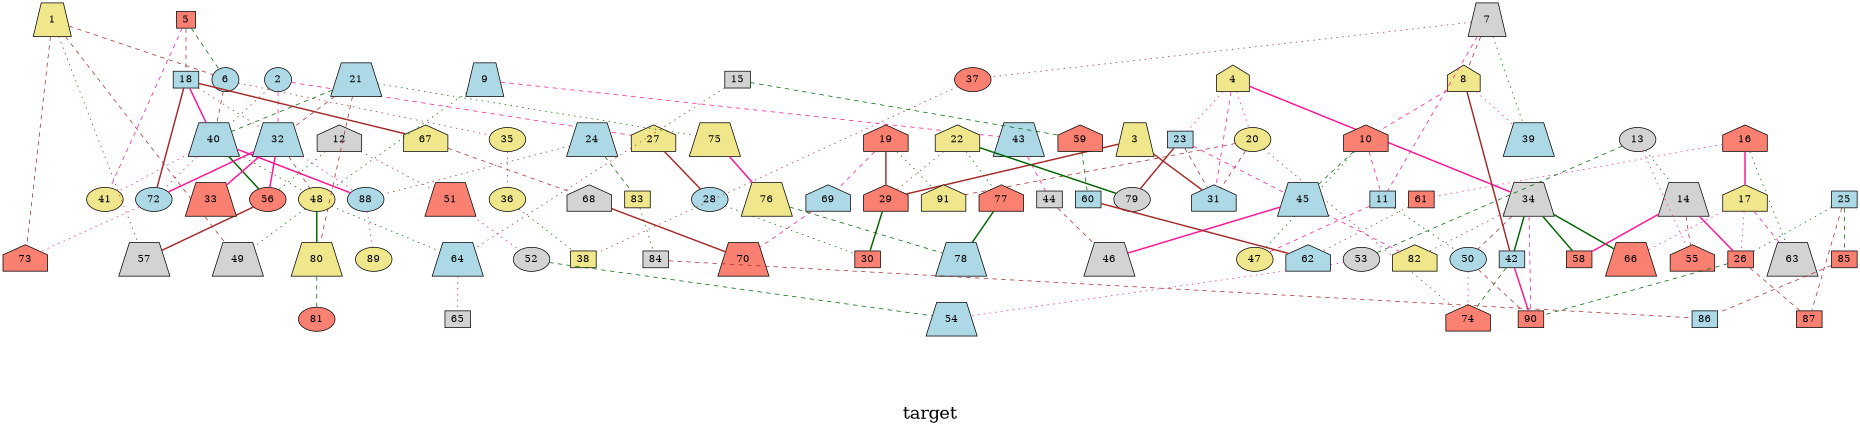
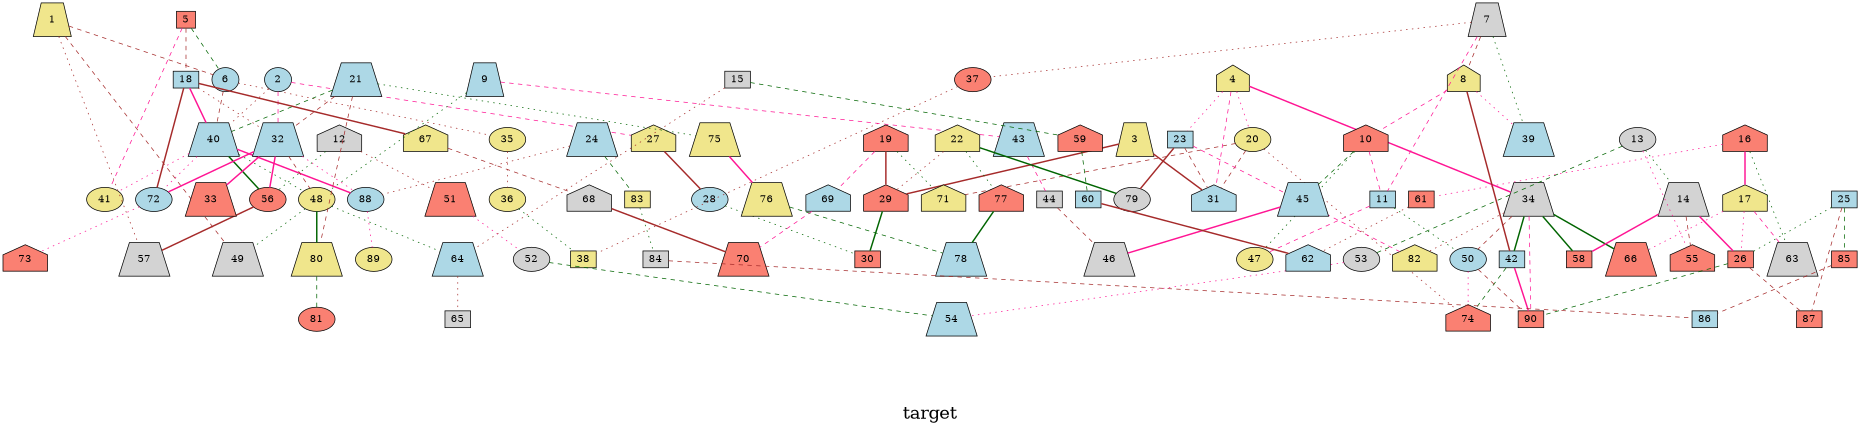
edge "1" -- "73": removed
node "91": label "91" -> "71"
